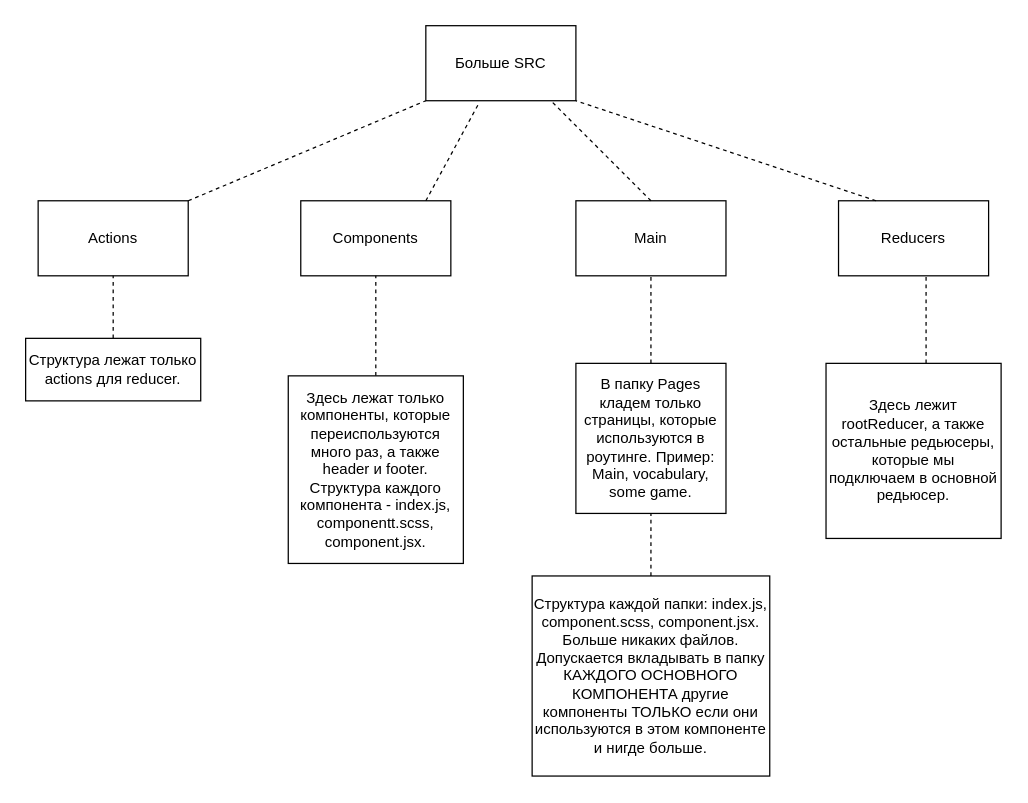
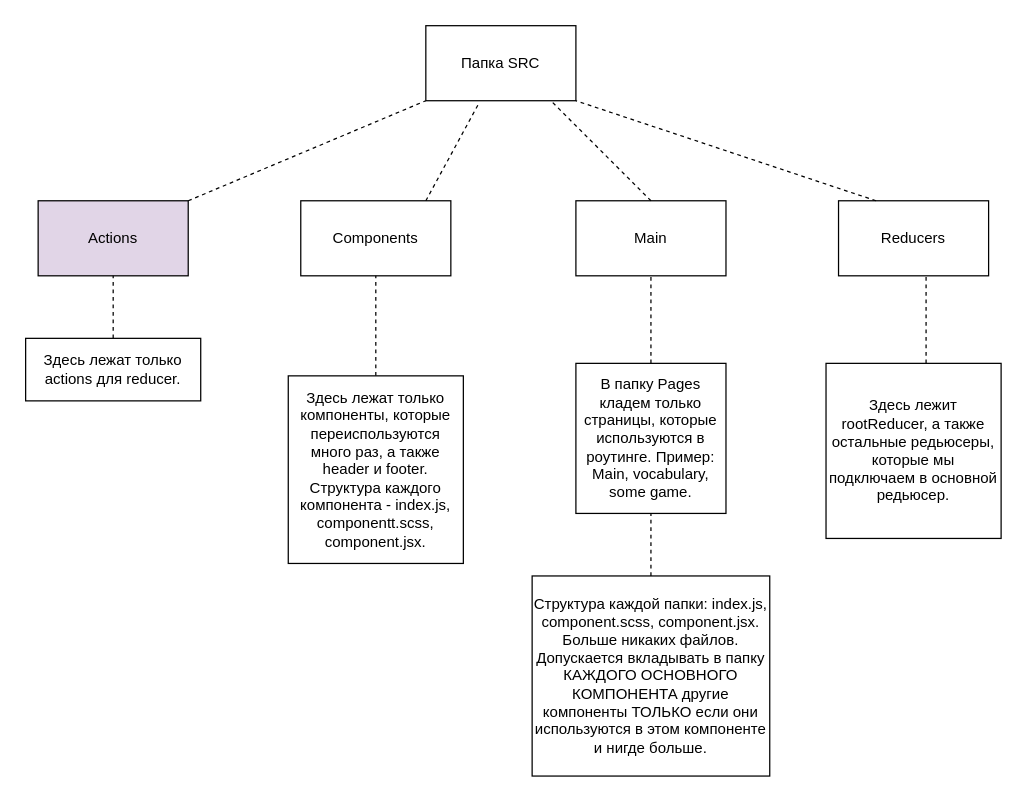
node "Больше SRC": label "Больше SRC" -> "Папка SRC"
node "Actions": fillcolor #ffffff -> #e1d5e7
node "Структура лежат только actions для reducer.": label "Структура лежат только actions для reducer." -> "Здесь лежат только actions для reducer."
